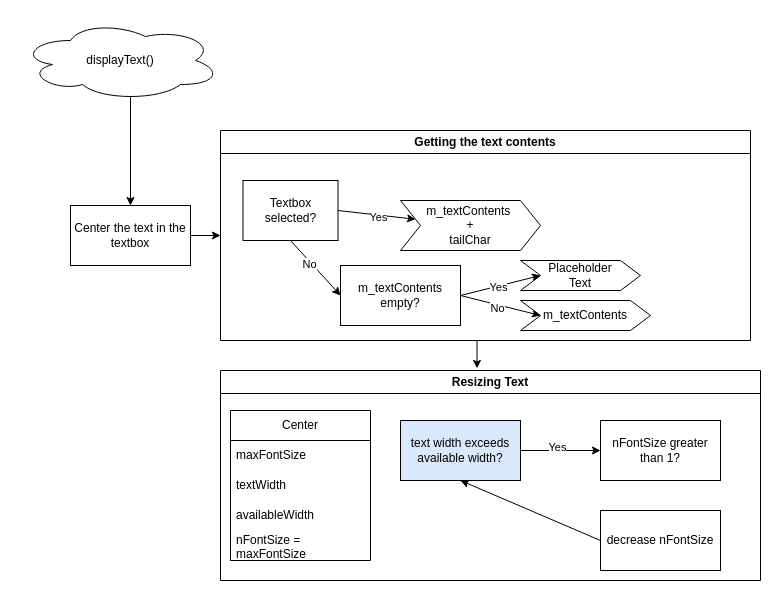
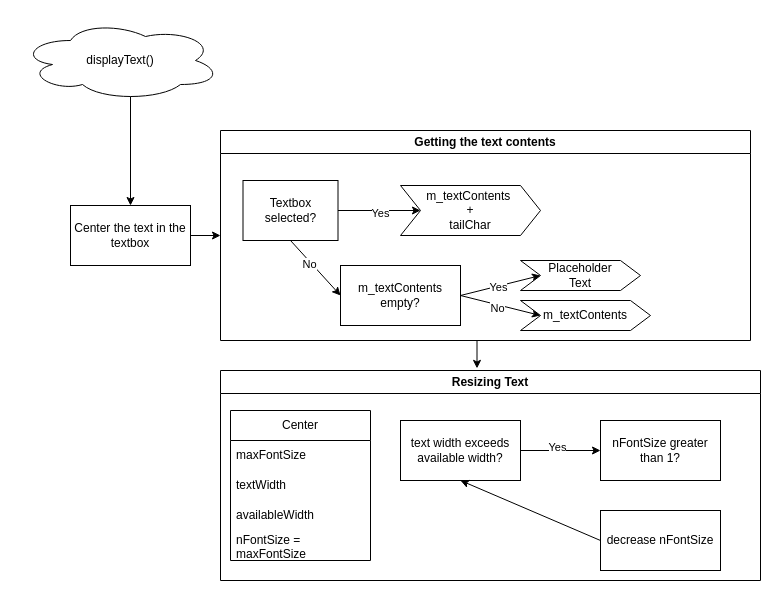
node "m_textContents + tailChar": moved (471, 226) -> (471, 211)
node "text width exceeds available width?": fillcolor #dae8fc -> #ffffff
